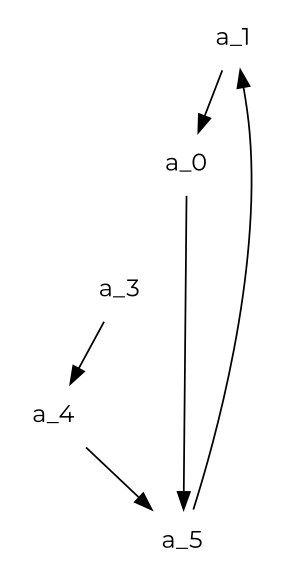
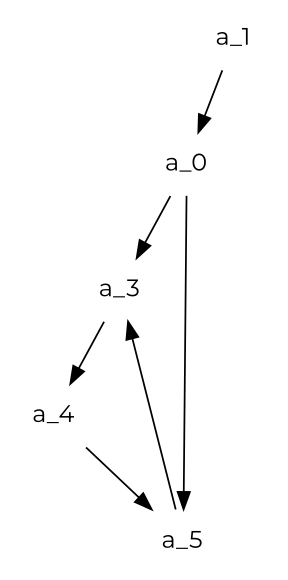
edge "a_0" -> "a_3": added
edge "a_5" -> "a_1": now "a_5" -> "a_3"
